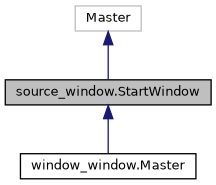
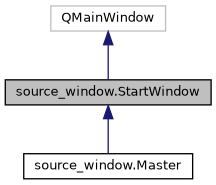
node "Master": label "Master" -> "QMainWindow"
node "window_window.Master": label "window_window.Master" -> "source_window.Master"
